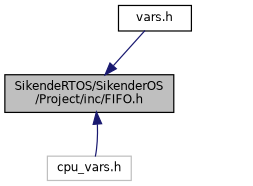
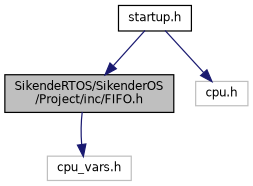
node "vars.h": label "vars.h" -> "startup.h"
node "cpu.h": added
edge "cpu_vars.h" -> "SikendeRTOS/SikenderOS /Project/inc/FIFO.h": reversed
